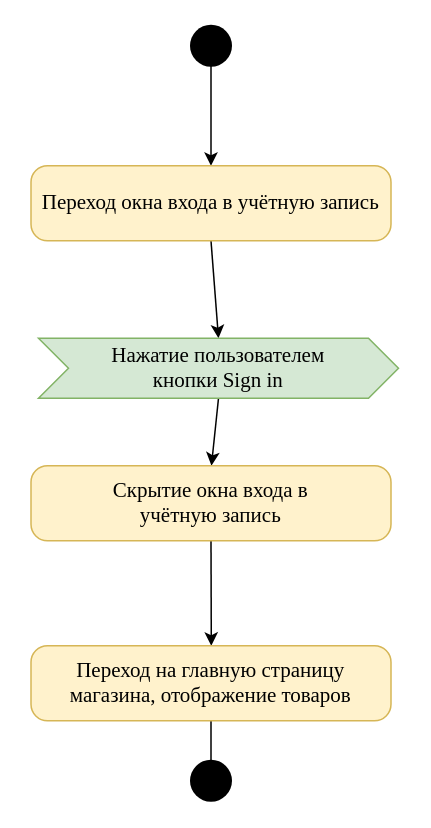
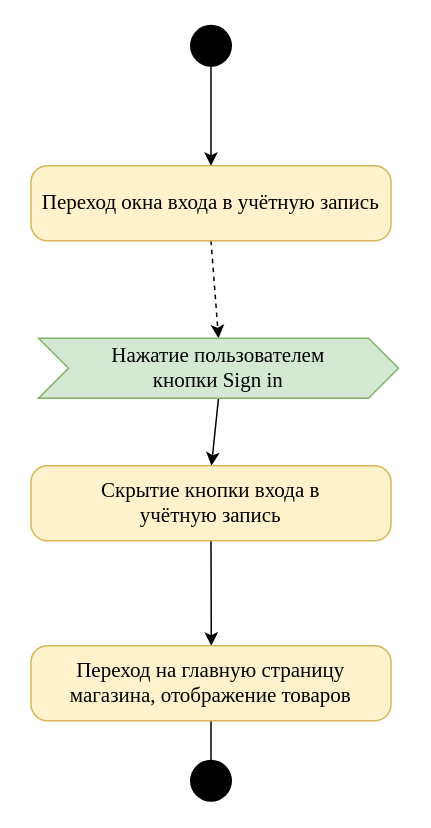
edge "Переход окна входа в учётную запись" -> "Нажатие пользователем кнопки Sign in": style solid -> dashed
node "Скрытие окна входа в учётную запись": label "Скрытие окна входа в учётную запись" -> "Скрытие кнопки входа в учётную запись"
